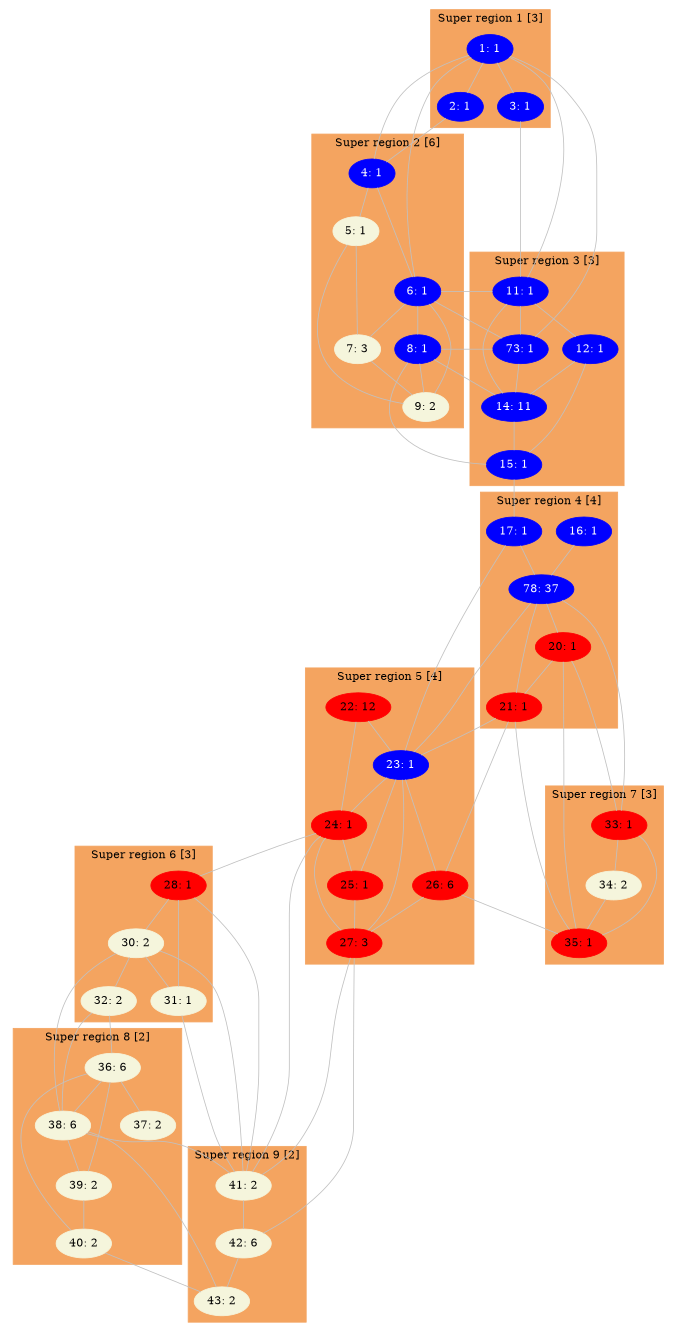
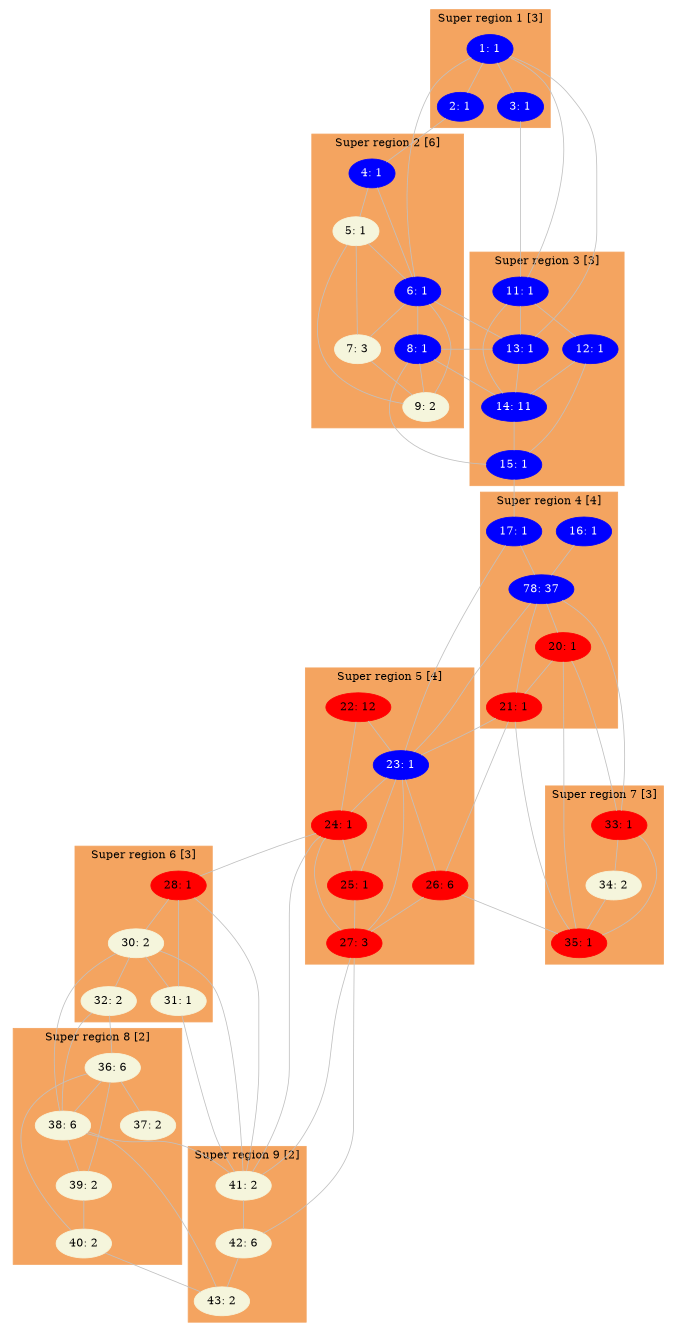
edge "1: 1" -- "4: 1": removed
edge "6: 1" -- "11: 1": now "6: 1" -- "5: 1"
node "73: 1": label "73: 1" -> "13: 1"
